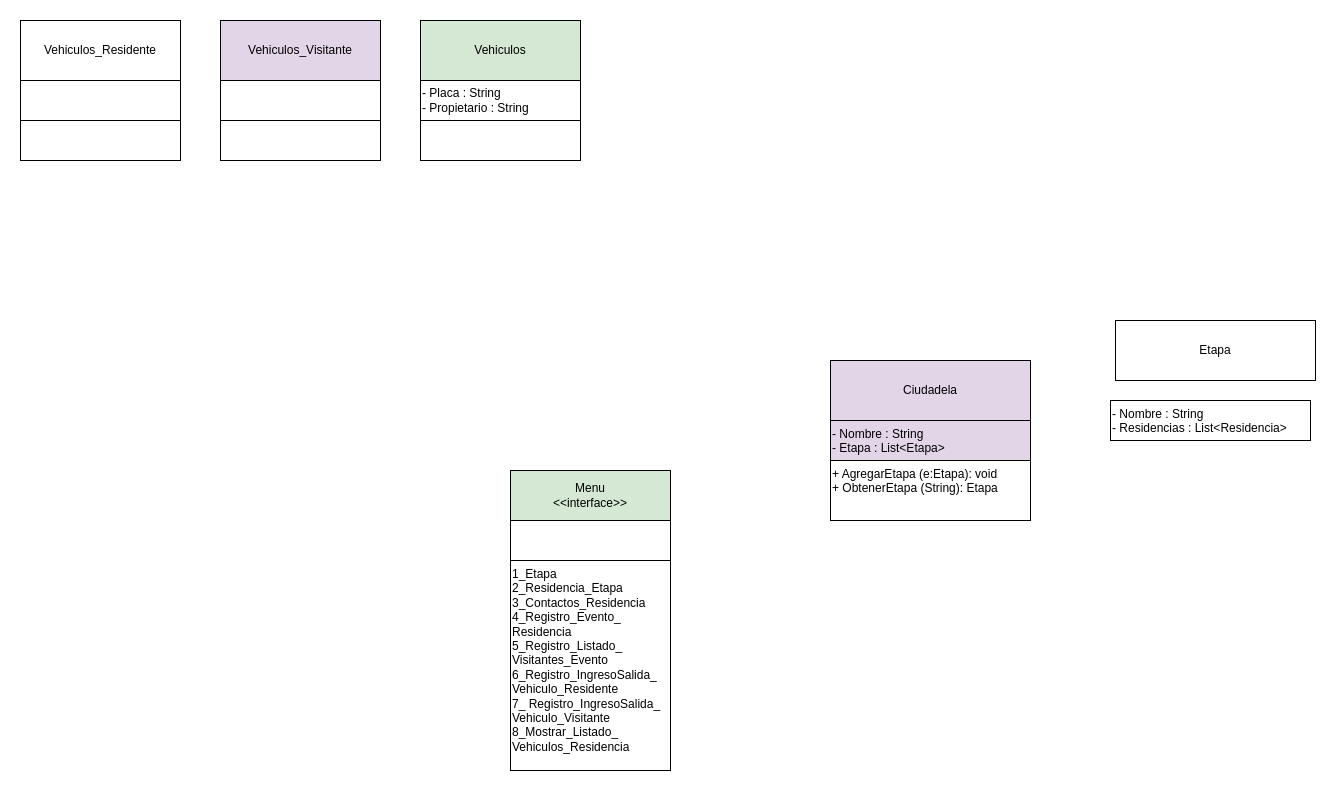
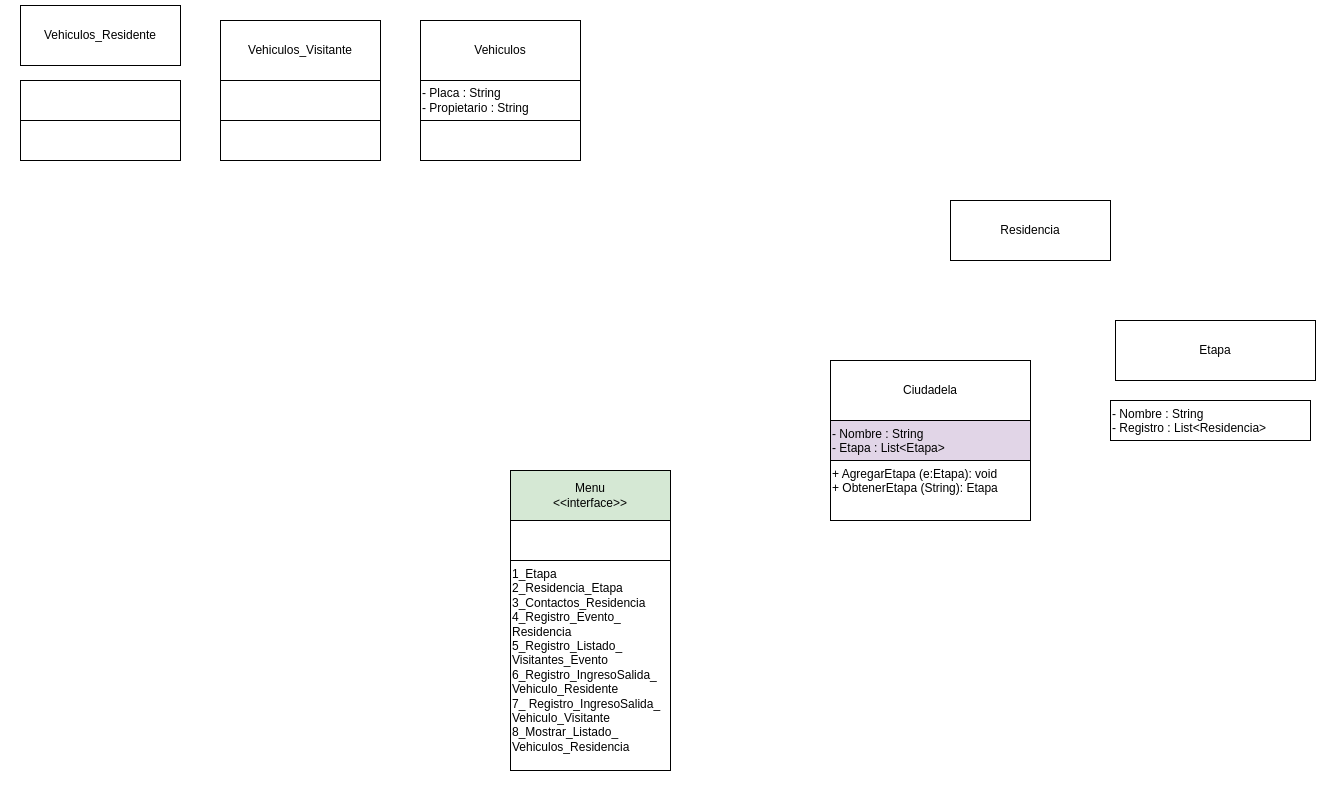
node "Vehiculos_Residente": moved (101, 51) -> (101, 36)
node "Vehiculos_Visitante": fillcolor #e1d5e7 -> #ffffff
node "Vehiculos": fillcolor #d5e8d4 -> #ffffff
node "Residencia": added
node "Ciudadela": fillcolor #e1d5e7 -> #ffffff
node "- Nombre : String - Residencias : List<Residencia>": label "- Nombre : String - Residencias : List<Residencia>" -> "- Nombre : String - Registro : List<Residencia>"
